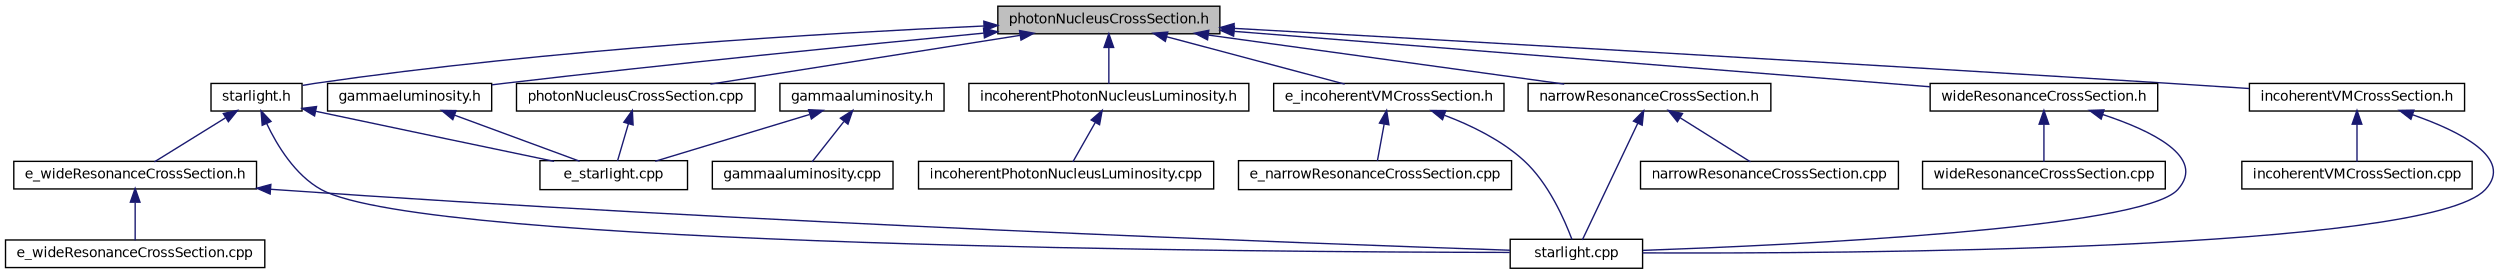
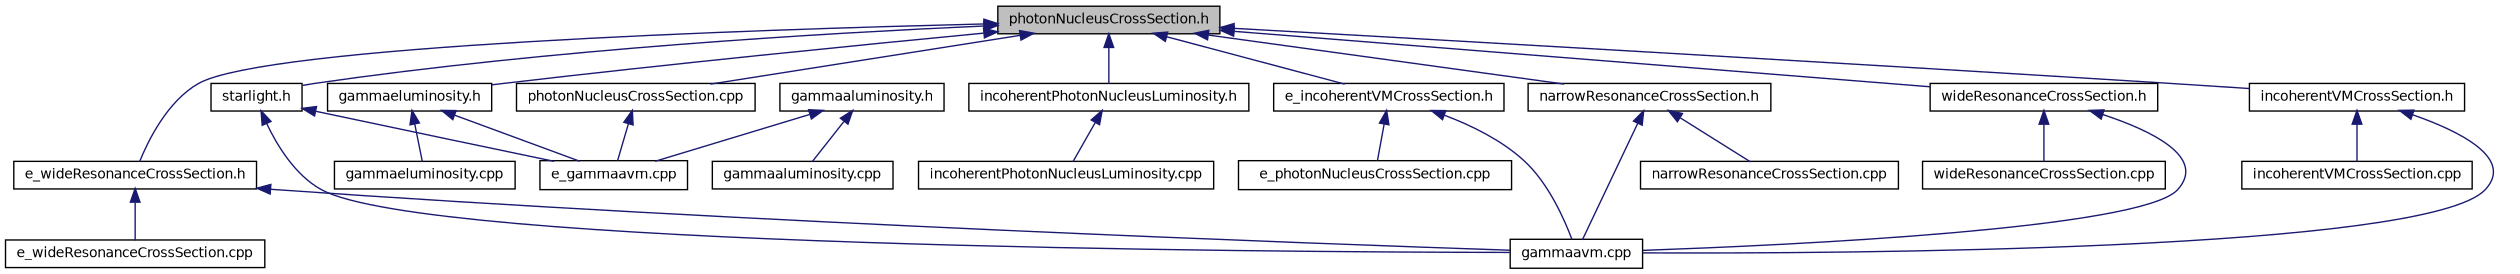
edge "e_wideResonanceCrossSection.h" -> "starlight.h": now "e_wideResonanceCrossSection.h" -> "photonNucleusCrossSection.h"
node "gammaeluminosity.cpp": added
node "e_starlight.cpp": label "e_starlight.cpp" -> "e_gammaavm.cpp"
node "e_narrowResonanceCrossSection.cpp": label "e_narrowResonanceCrossSection.cpp" -> "e_photonNucleusCrossSection.cpp"
node "starlight.cpp": label "starlight.cpp" -> "gammaavm.cpp"
